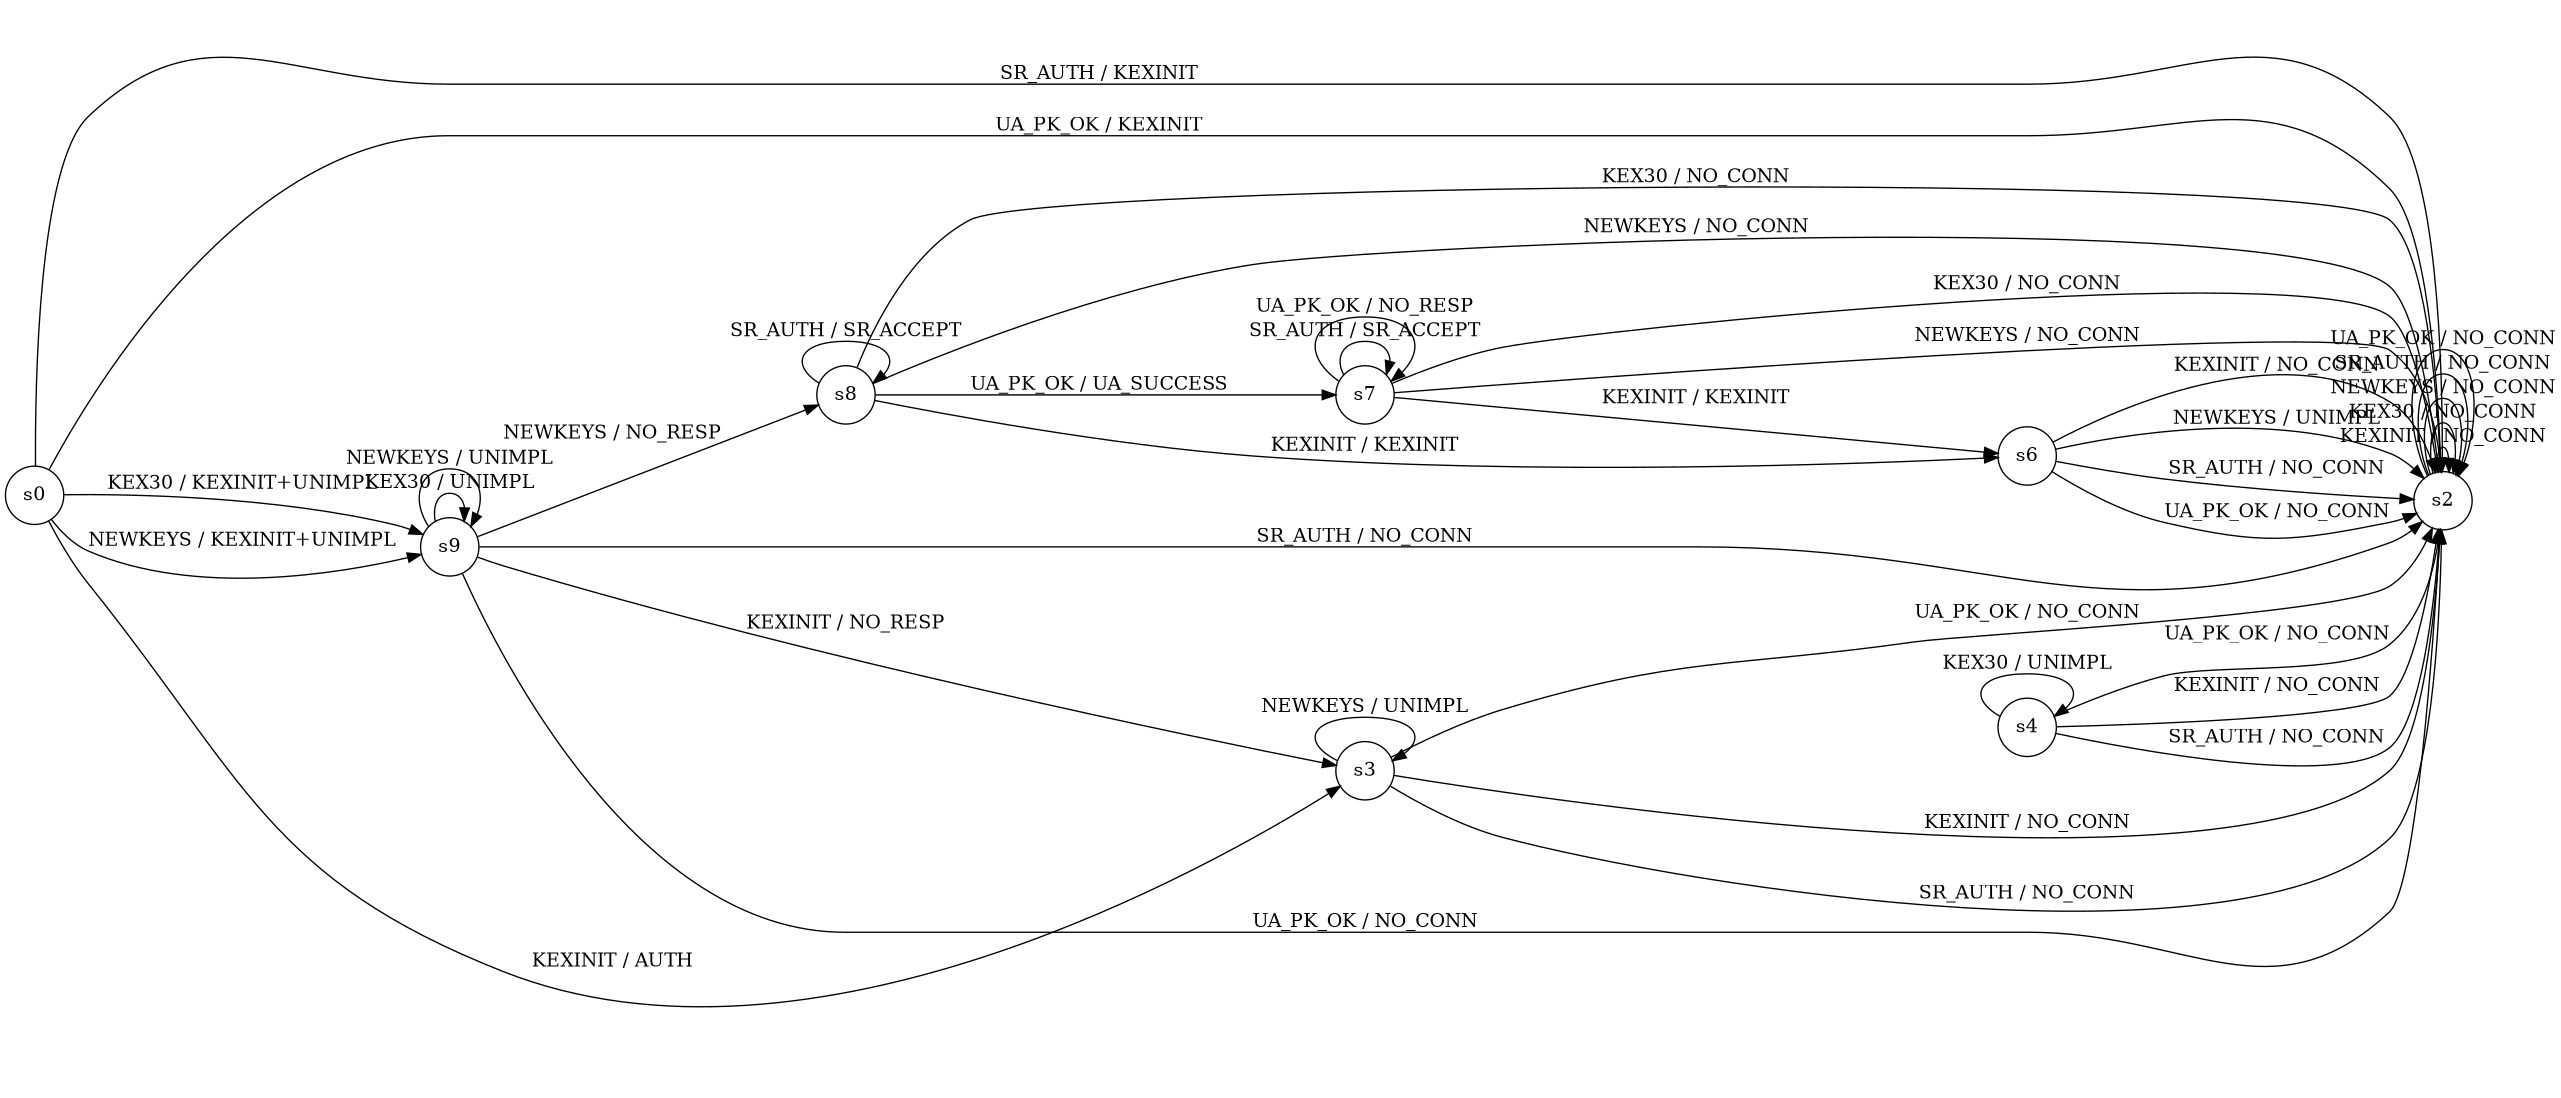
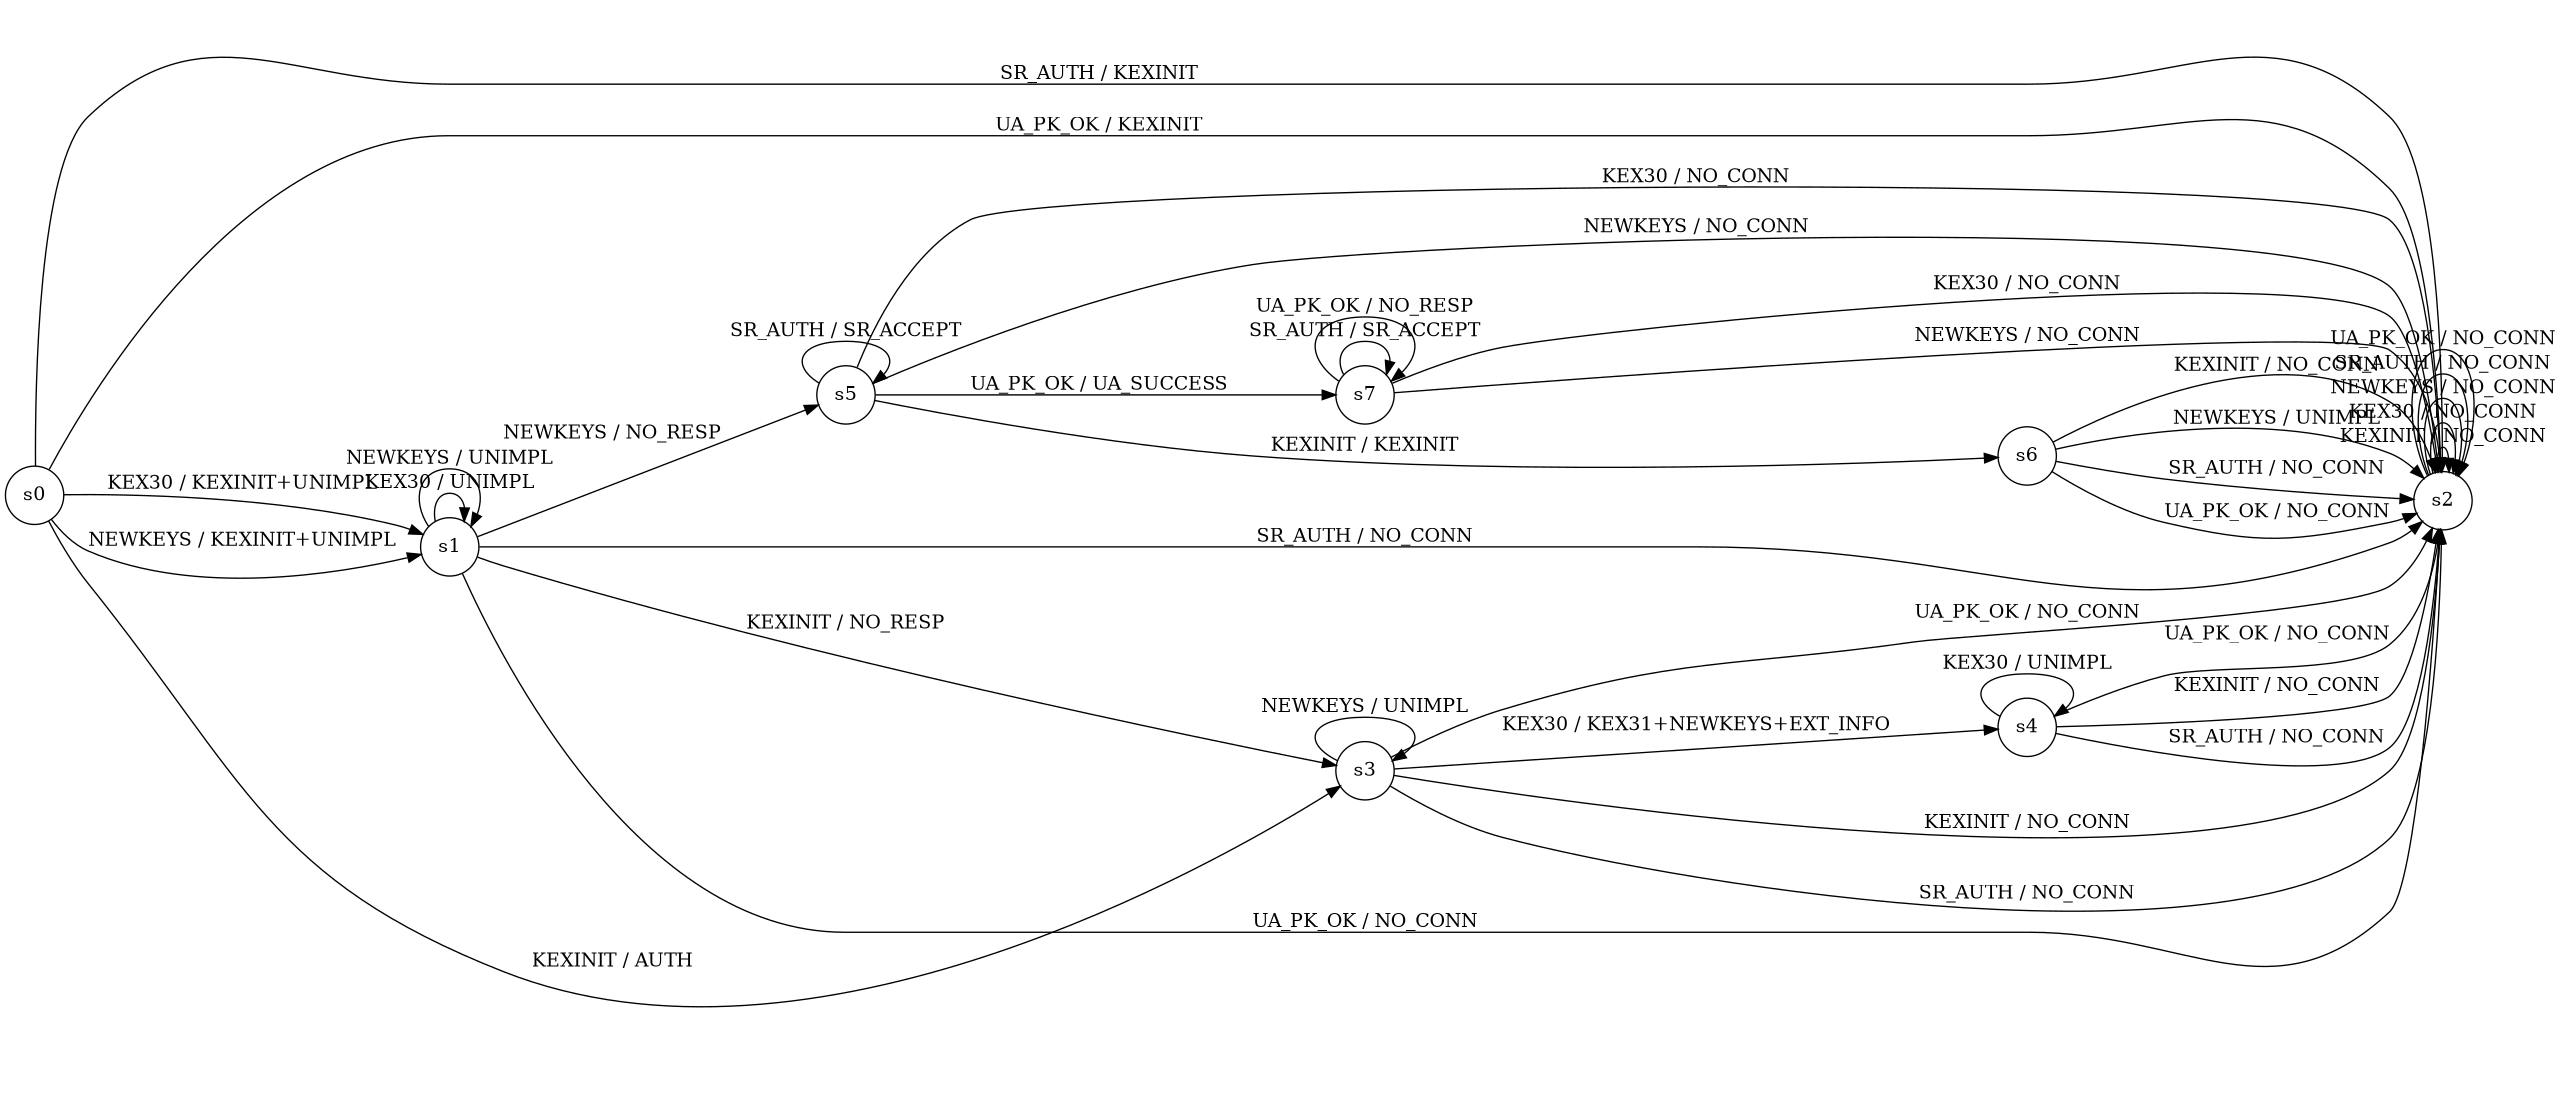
node "s8": label "s8" -> "s5"
edge "s7" -> "s6": removed, label "KEXINIT / KEXINIT"
node "s9": label "s9" -> "s1"
edge "s3" -> "s4": added, label "KEX30 / KEX31+NEWKEYS+EXT_INFO"
